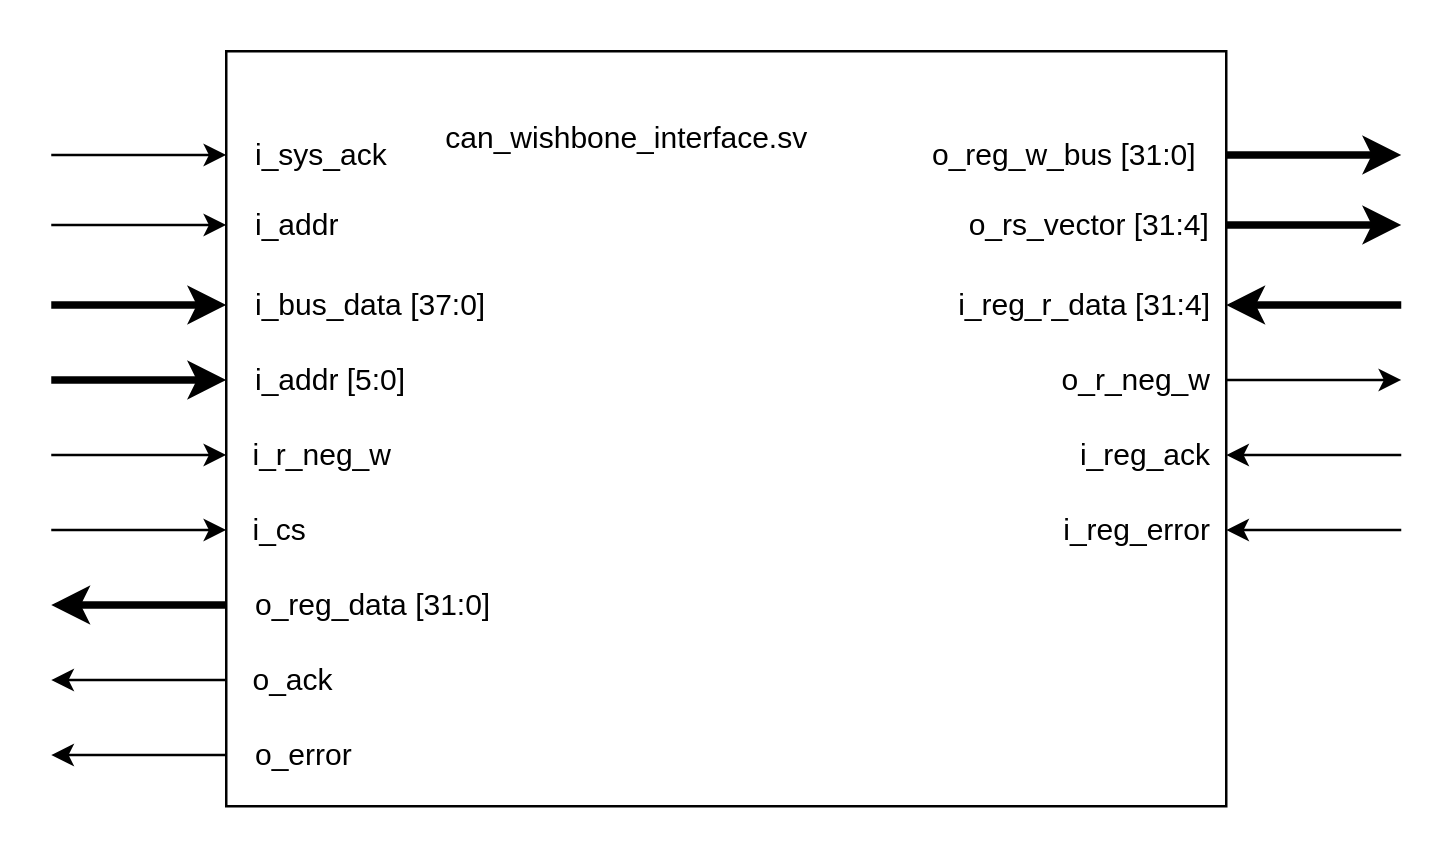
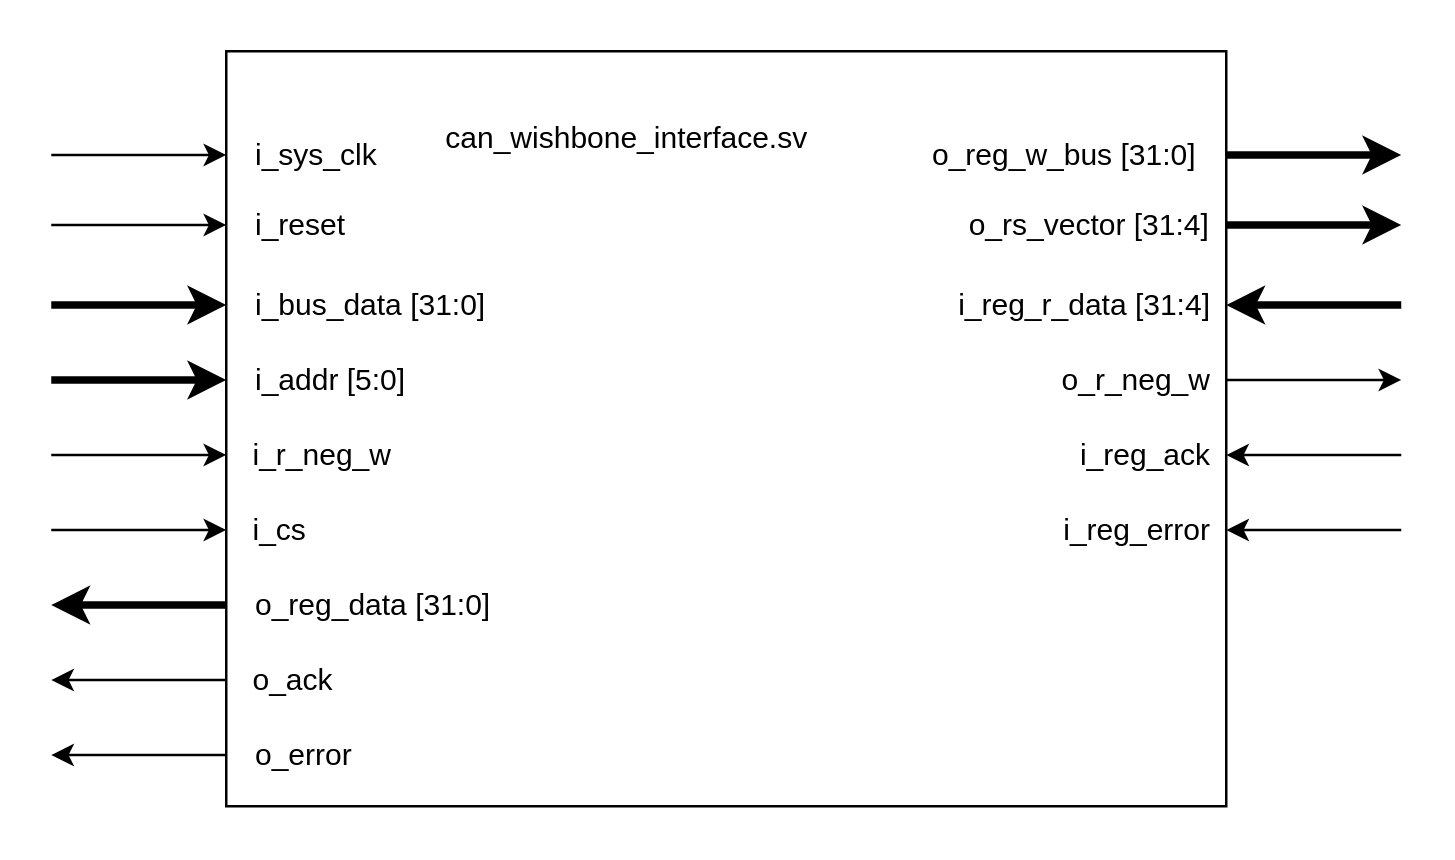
node "i_sys_ack": label "i_sys_ack" -> "i_sys_clk"
node "i_addr": label "i_addr" -> "i_reset"
node "i_bus_data [37:0]": label "i_bus_data [37:0]" -> "i_bus_data [31:0]"
